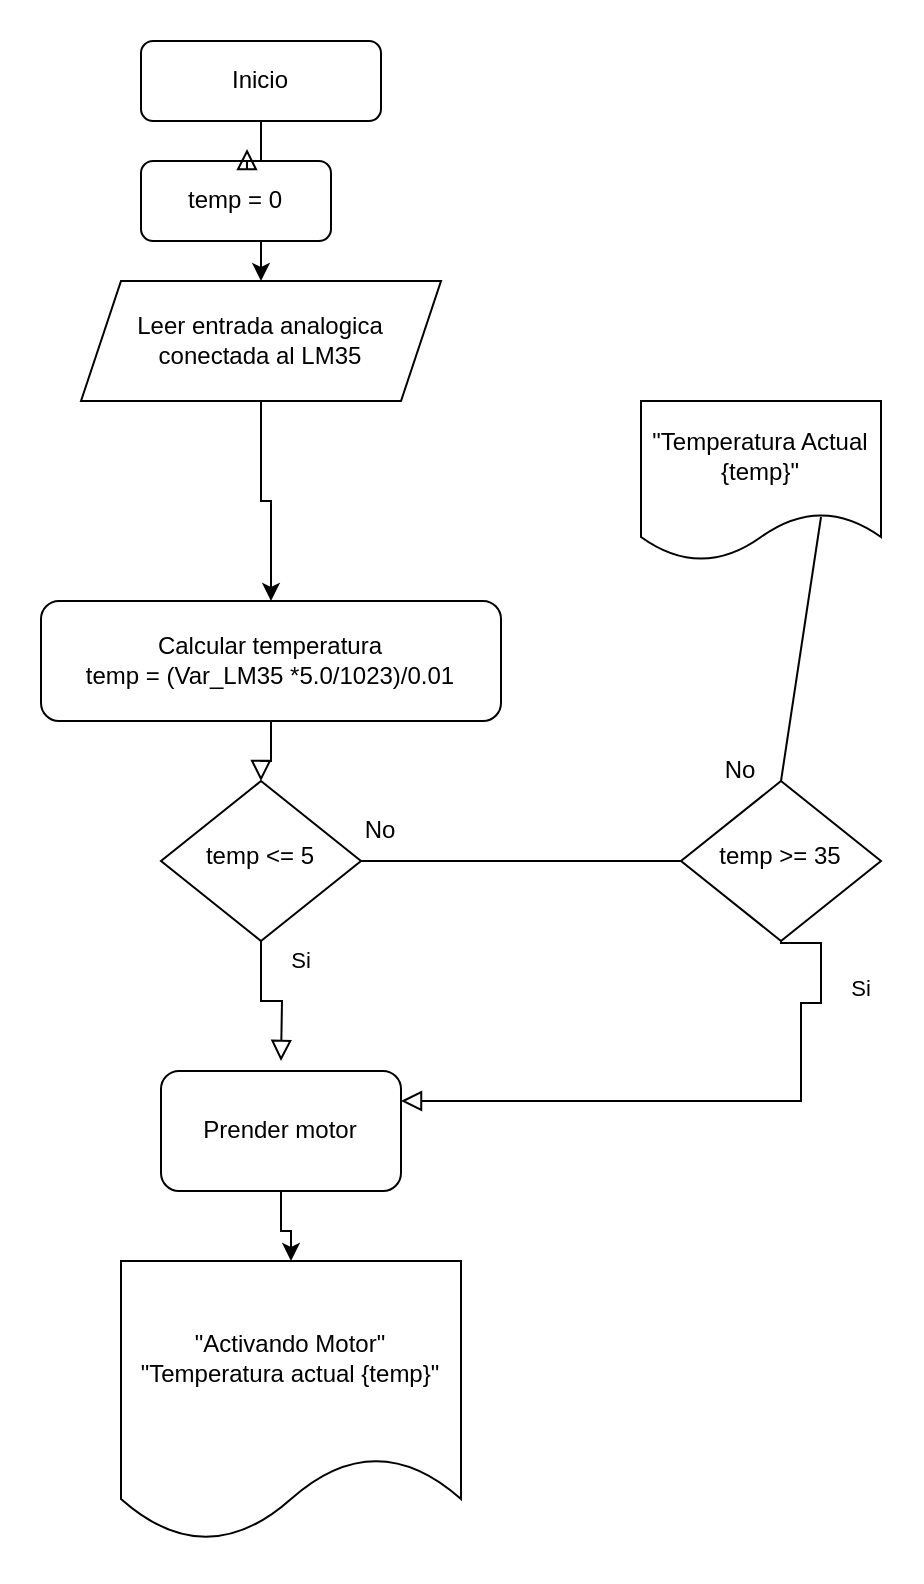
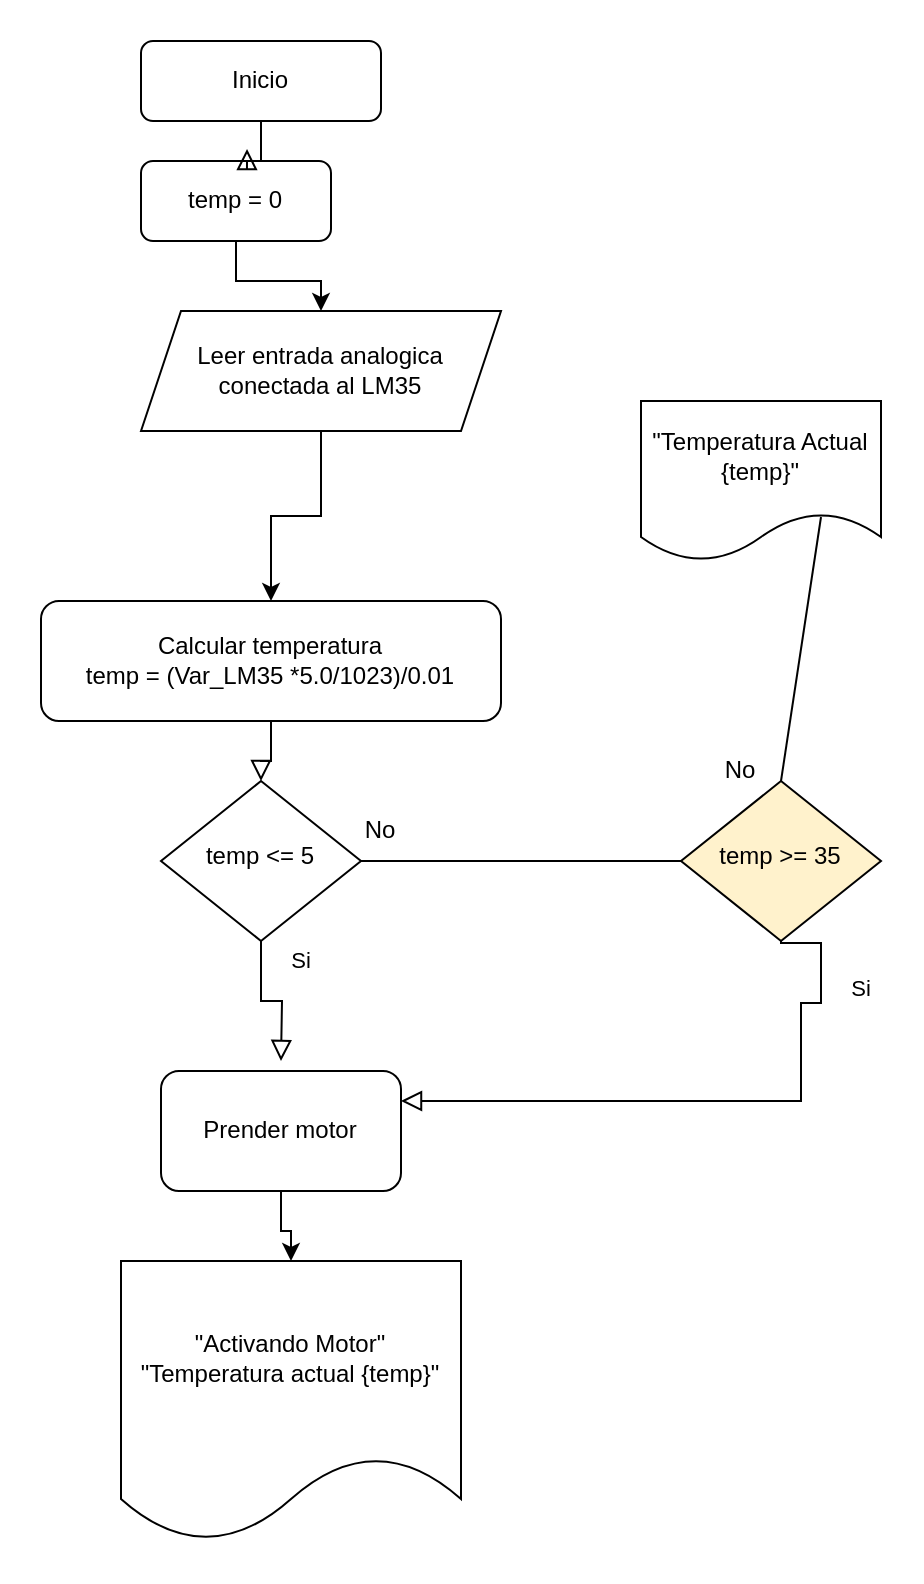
node "Leer entrada analogica conectada al LM35": moved (261, 341) -> (321, 371)
node "temp >= 35": fillcolor #ffffff -> #fff2cc
